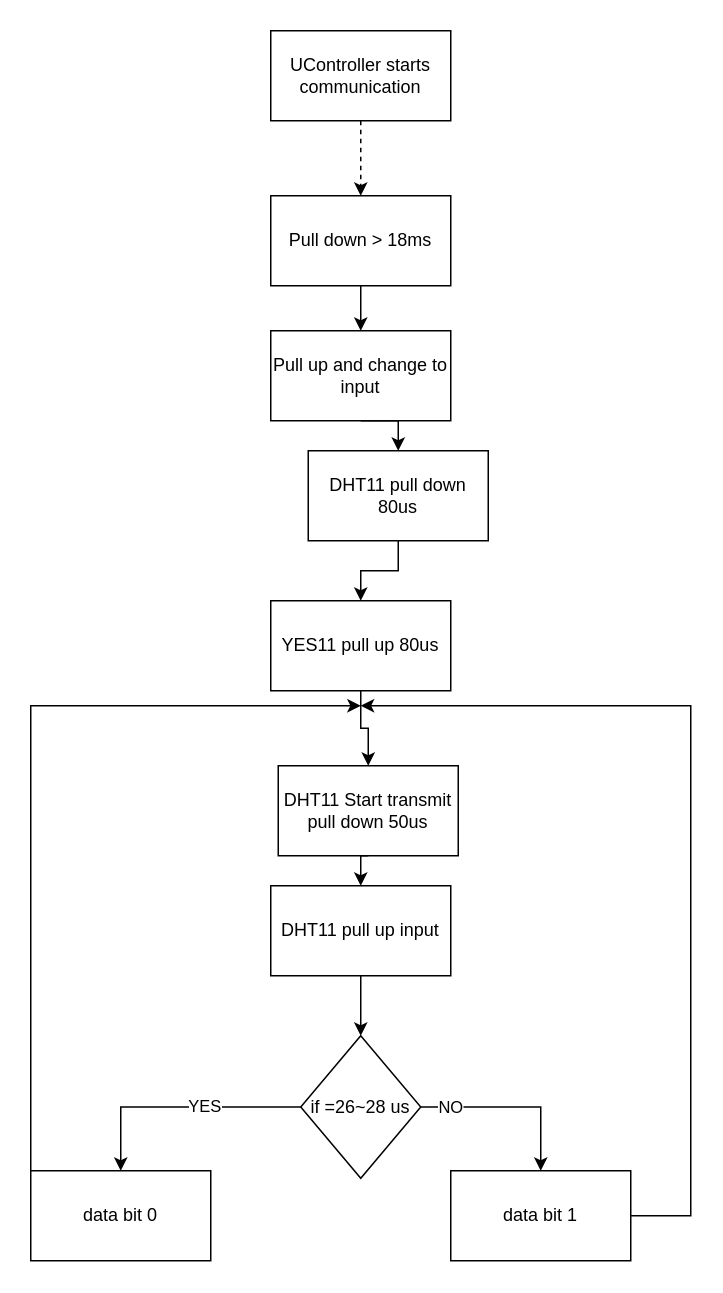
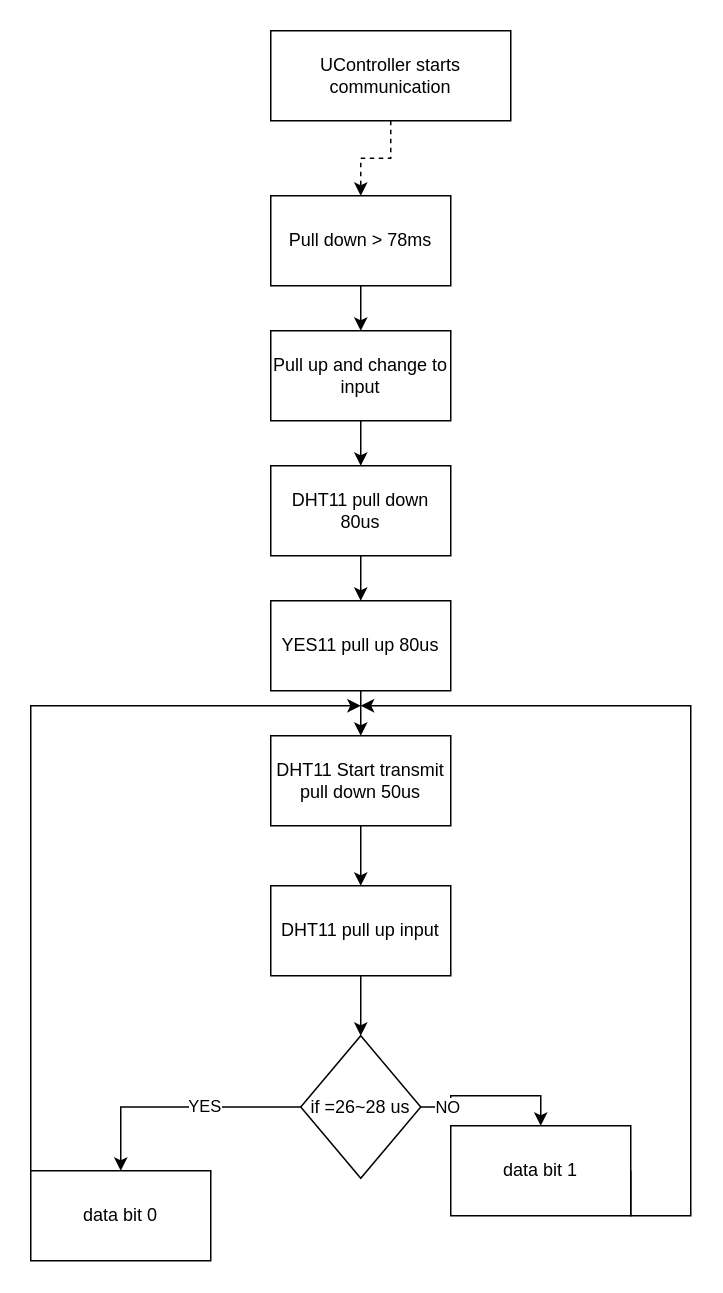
node "UController starts communication": size 180x90 -> 240x90
node "Pull down > 18ms": label "Pull down > 18ms" -> "Pull down > 78ms"
node "DHT11 pull down 80us": moved (398, 496) -> (361, 511)
node "DHT11 Start transmit pull down 50us": moved (368, 811) -> (361, 781)
node "data bit 1": moved (541, 1216) -> (541, 1171)
